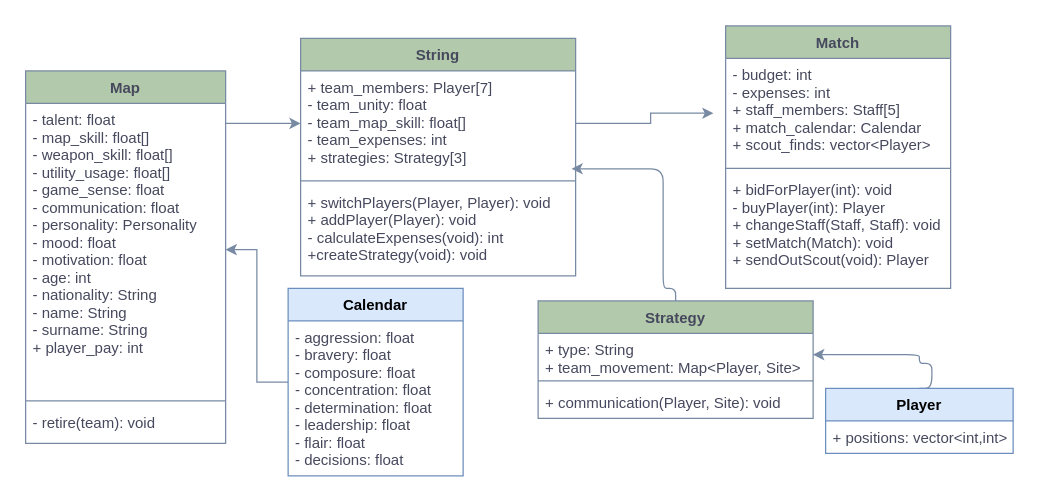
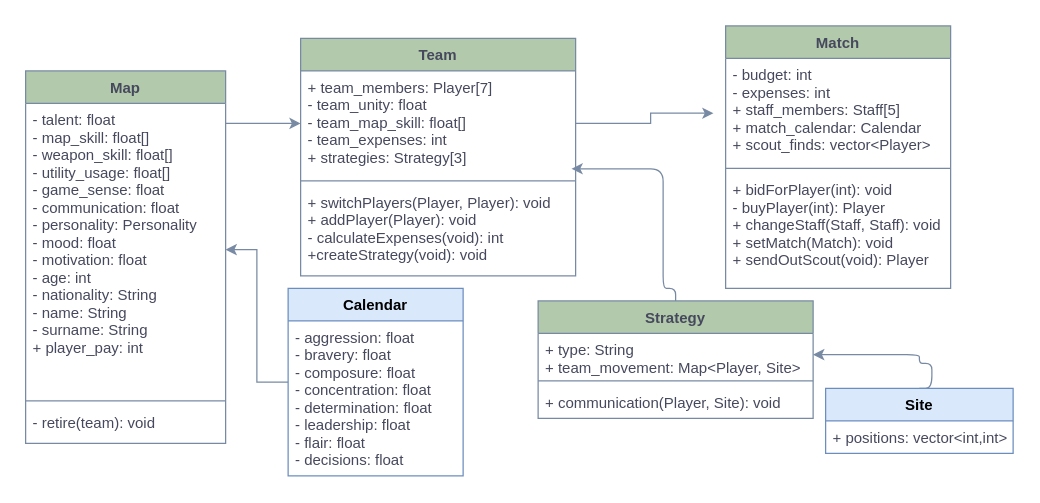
node "String": label "String" -> "Team"
node "Player": label "Player" -> "Site"
